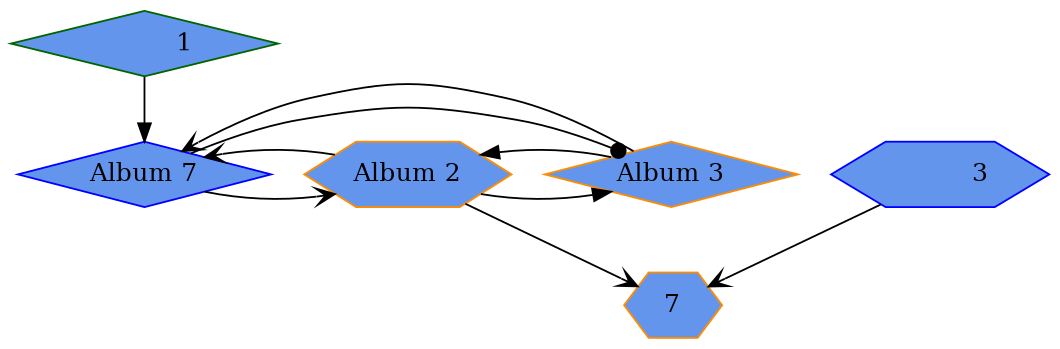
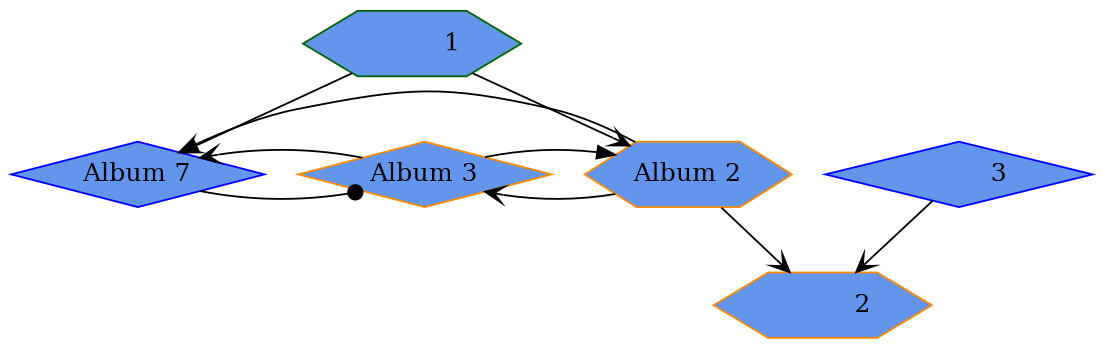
node "1": shape diamond -> hexagon
edge "1" -> "Album 7": arrowhead normal -> vee
edge "Album 2" -> "Album 7": arrowhead vee -> normal
node "3": shape hexagon -> diamond
edge "Album 7" -> "Album 2": now "1" -> "Album 2"
edge "Album 2" -> "Album 3": arrowhead normal -> vee
node "7": label "7" -> "2"
